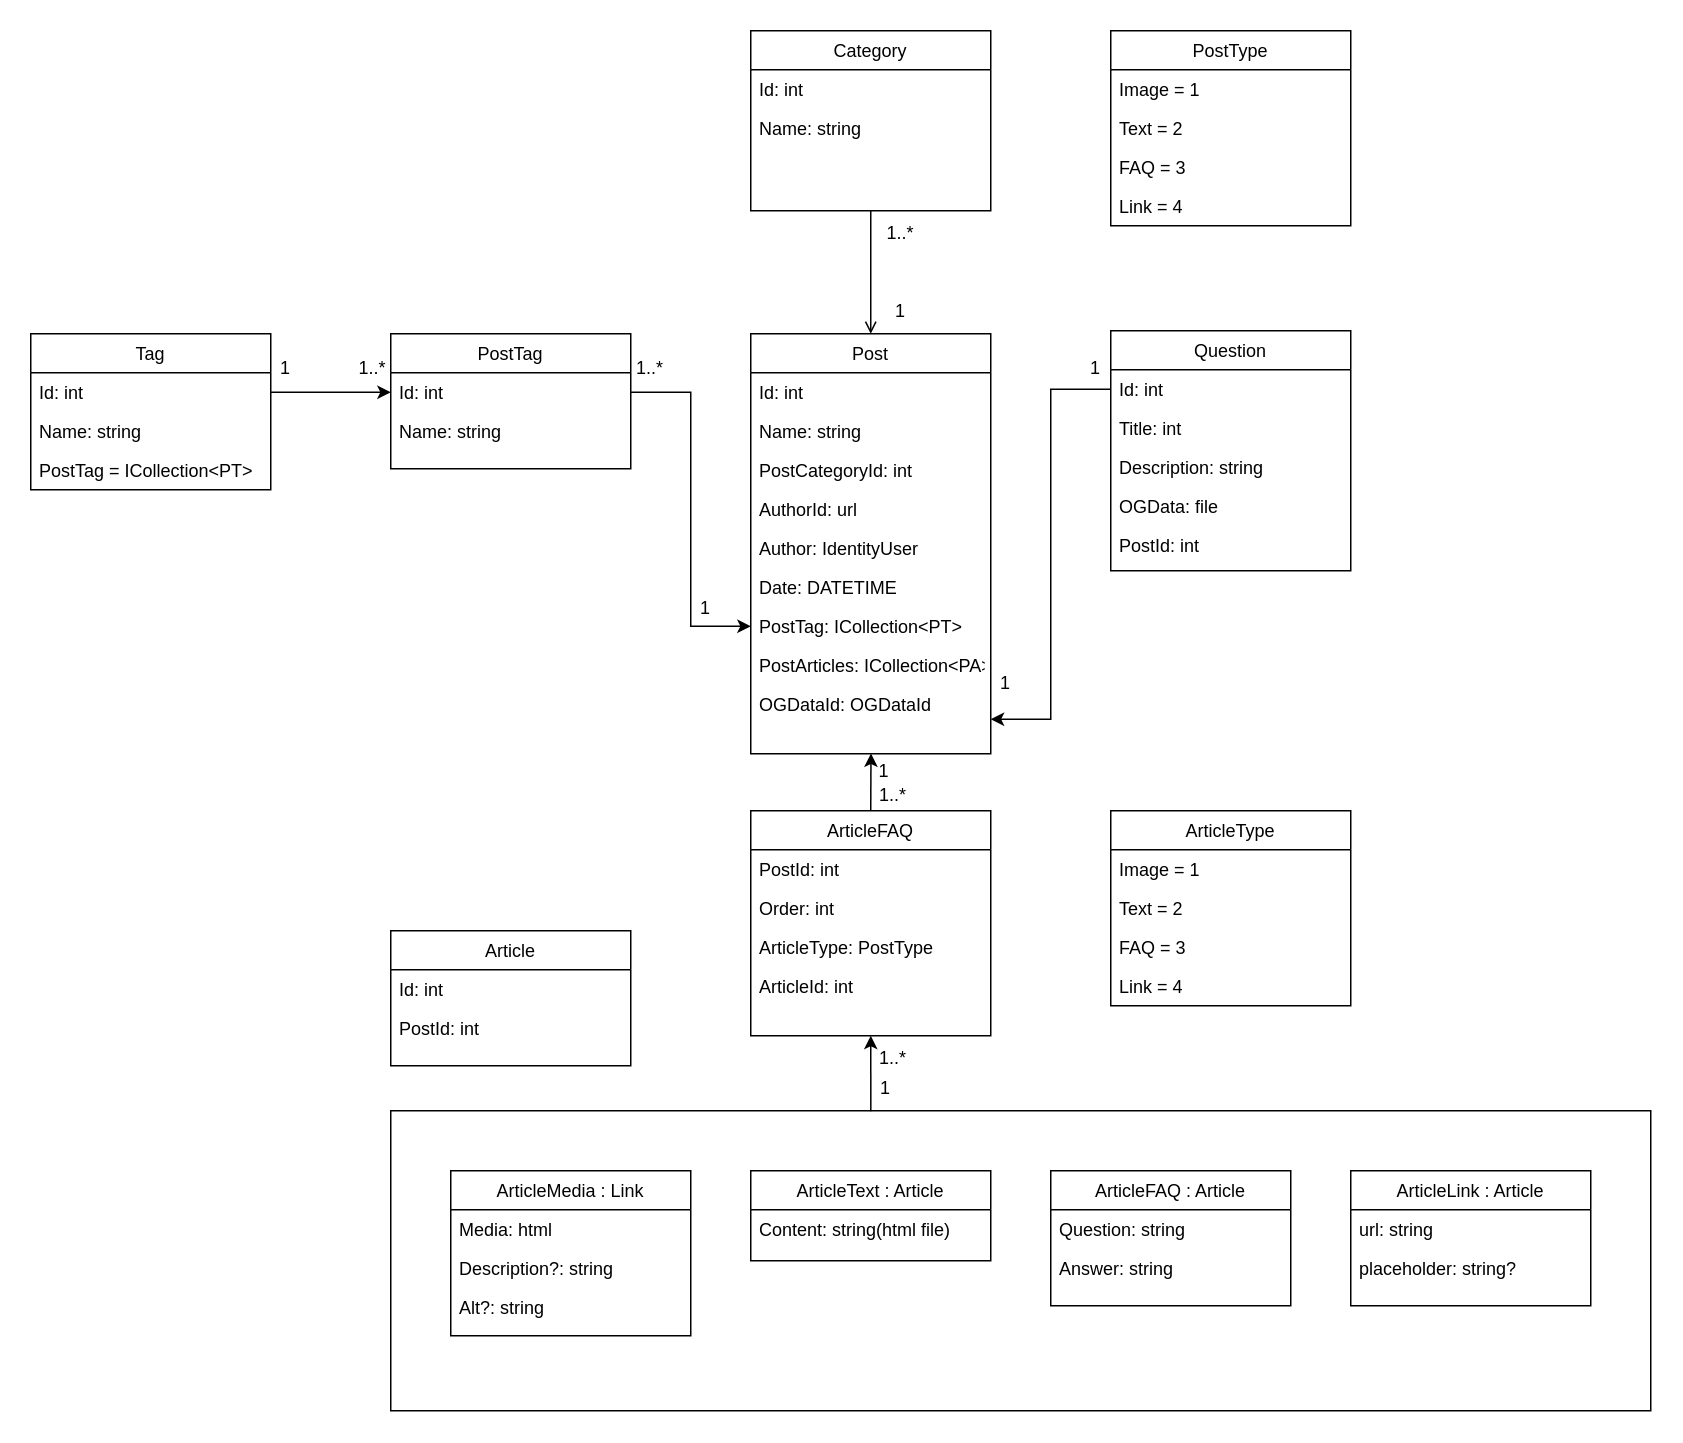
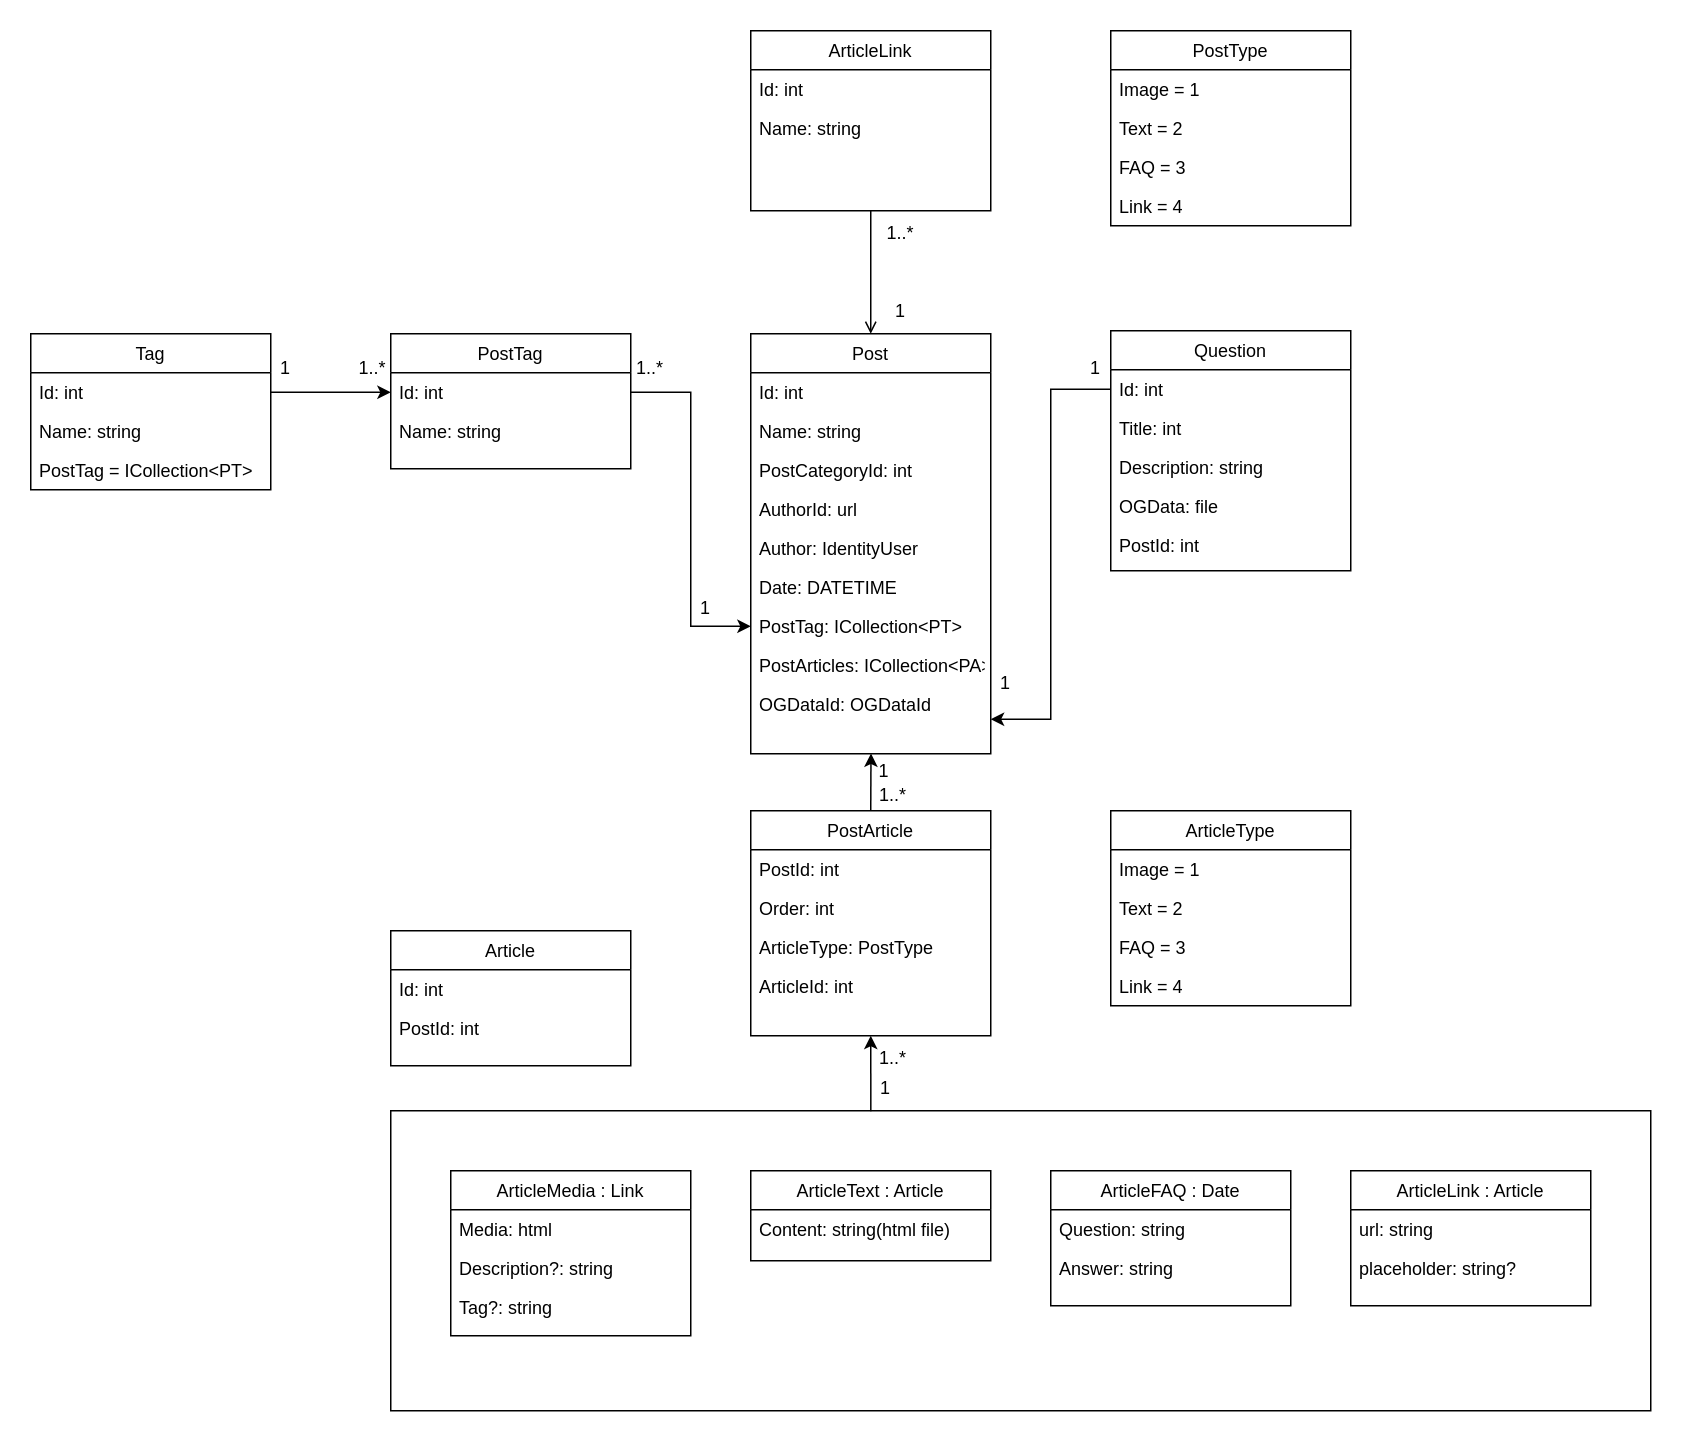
node "Category": label "Category" -> "ArticleLink"
node "ArticleFAQ": label "ArticleFAQ" -> "PostArticle"
node "ArticleFAQ : Article": label "ArticleFAQ : Article" -> "ArticleFAQ : Date"
node "Alt?: string": label "Alt?: string" -> "Tag?: string"
